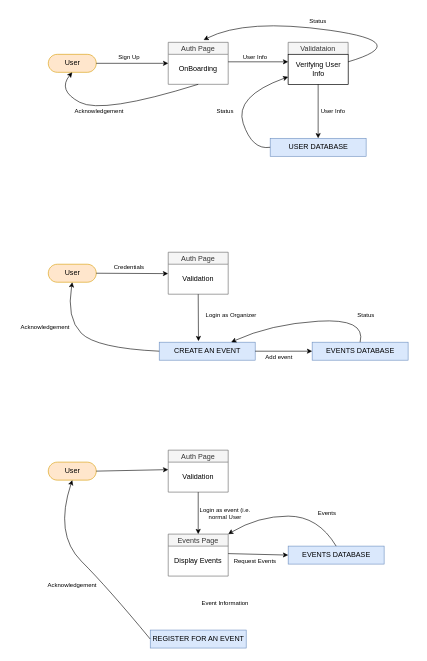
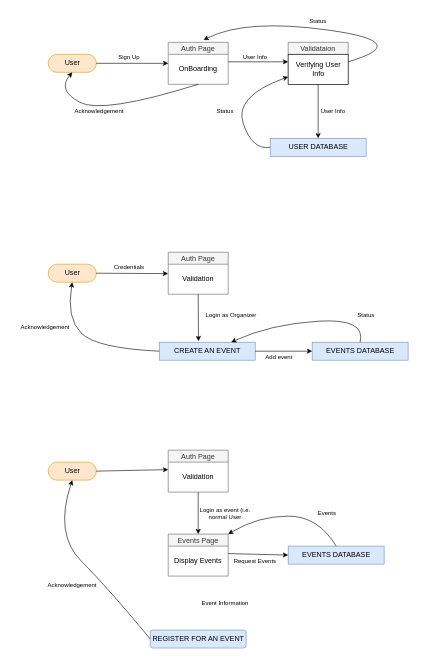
node "REGISTER FOR AN EVENT": shape rectangle -> rounded rectangle
